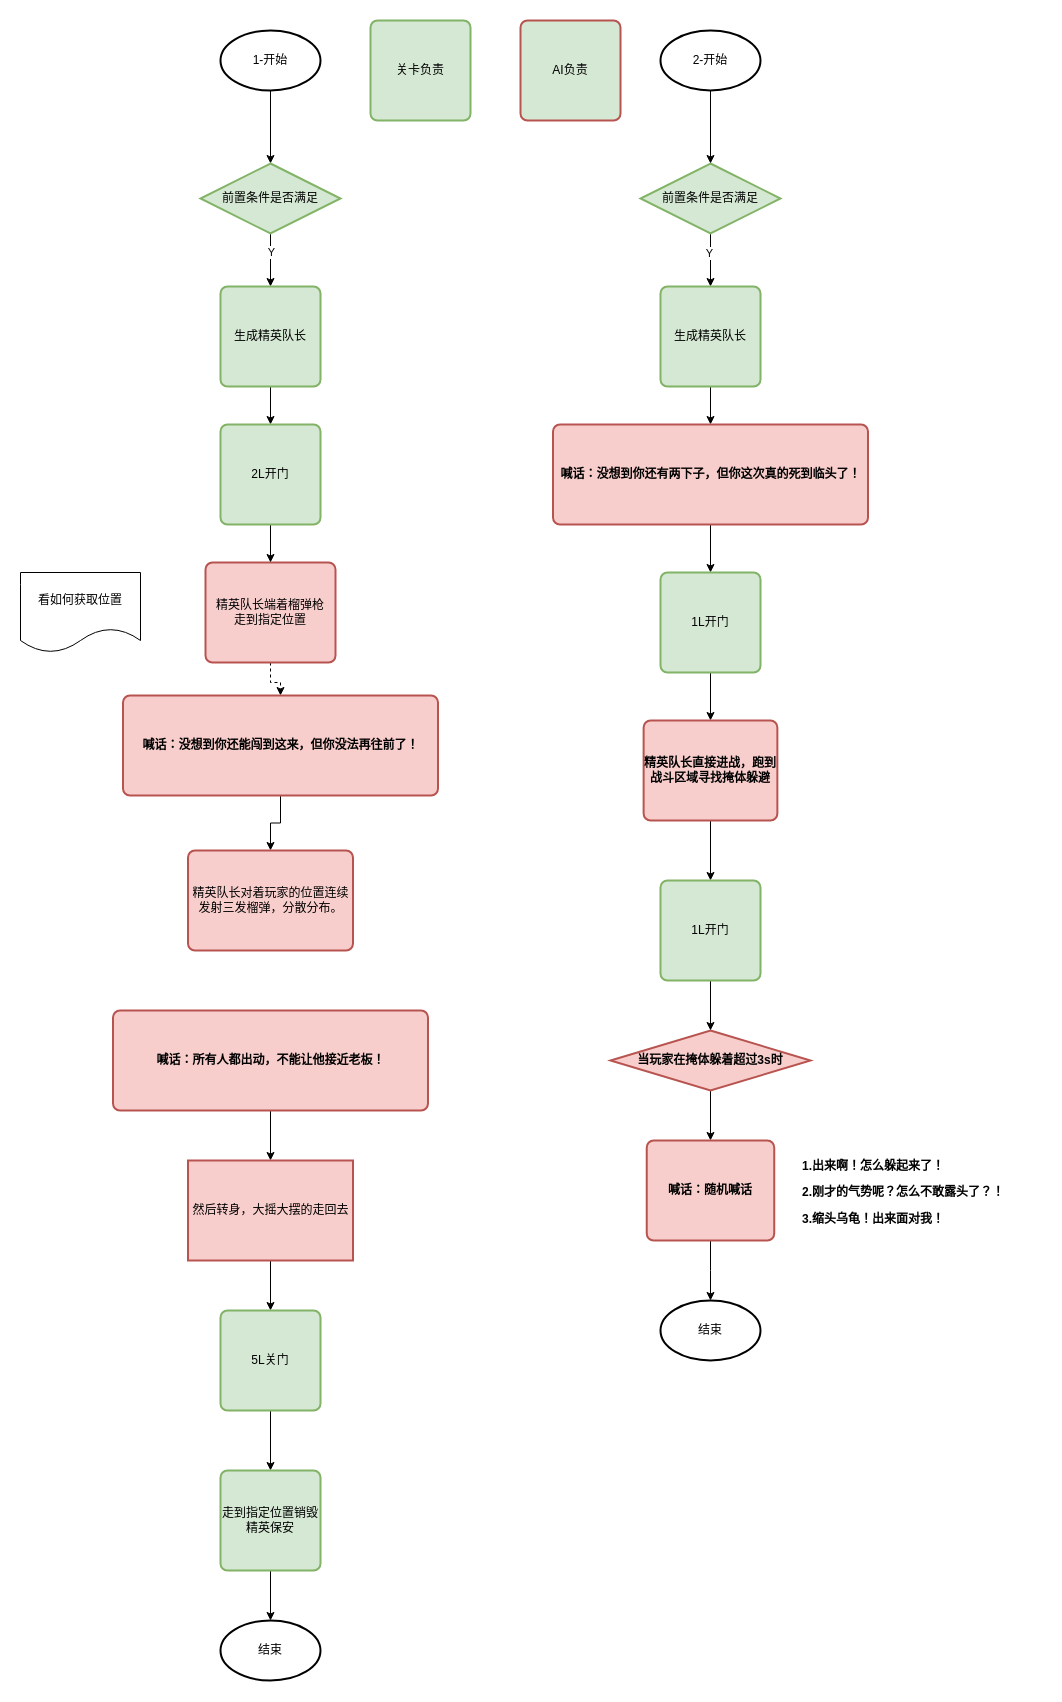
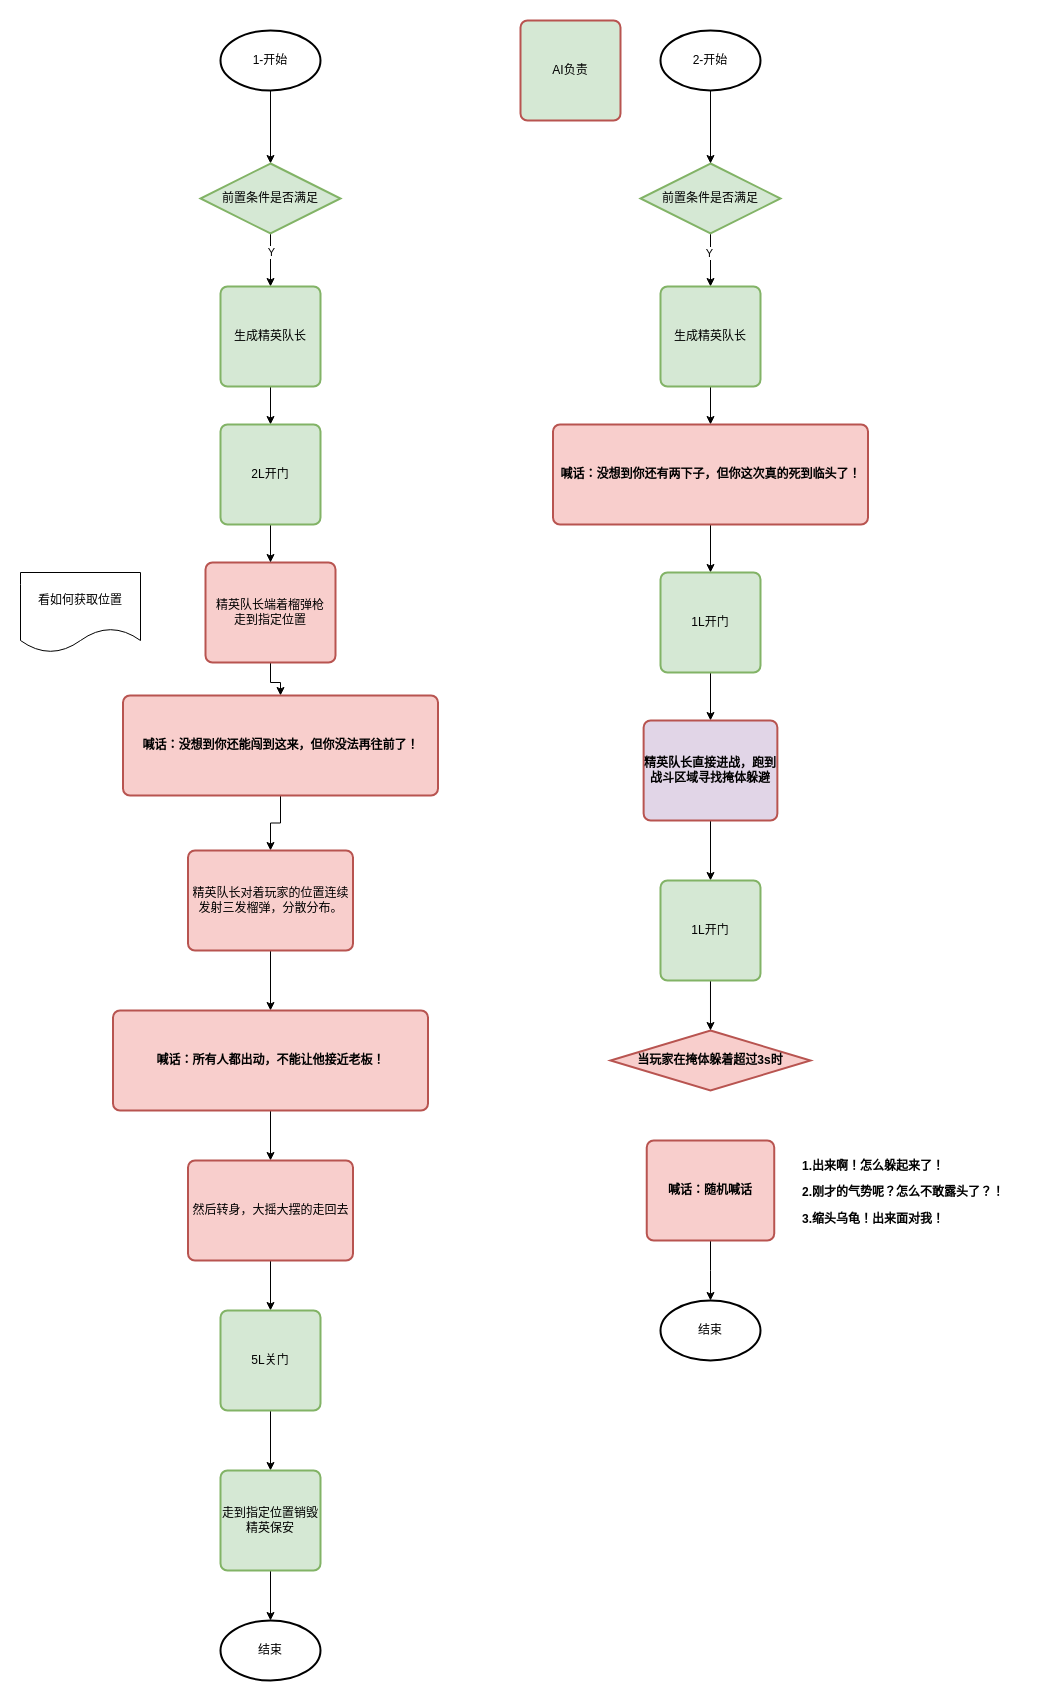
node "关卡负责": removed
edge "精英队长端着榴弹枪 走到指定位置" -> "喊话：没想到你还能闯到这来，但你没法再往前了！": style dashed -> solid
node "精英队长直接进战，跑到战斗区域寻找掩体躲避": fillcolor #f8cecc -> #e1d5e7
edge "精英队长对着玩家的位置连续发射三发榴弹，分散分布。" -> "喊话：所有人都出动，不能让他接近老板！": added
edge "当玩家在掩体躲着超过3s时" -> "喊话：随机喊话": removed
node "然后转身，大摇大摆的走回去": shape rectangle -> rounded rectangle
